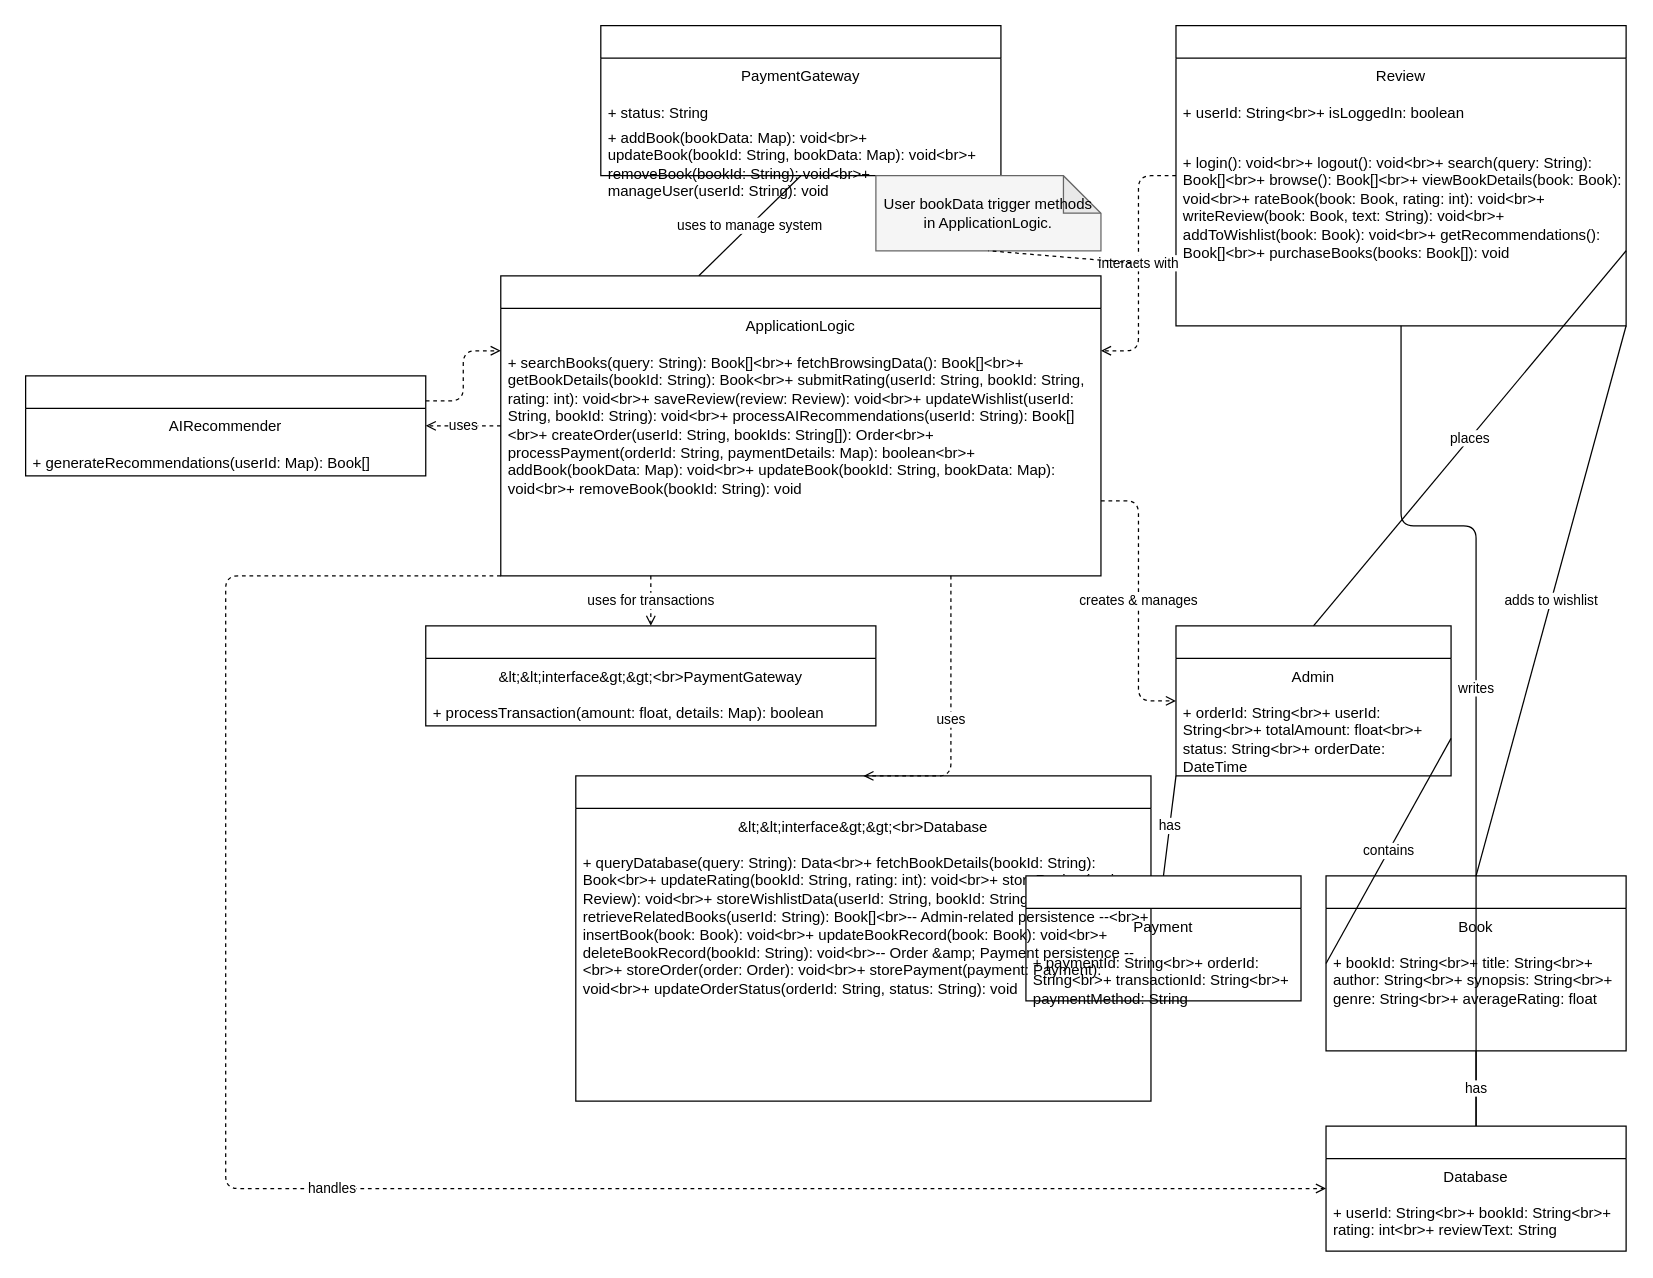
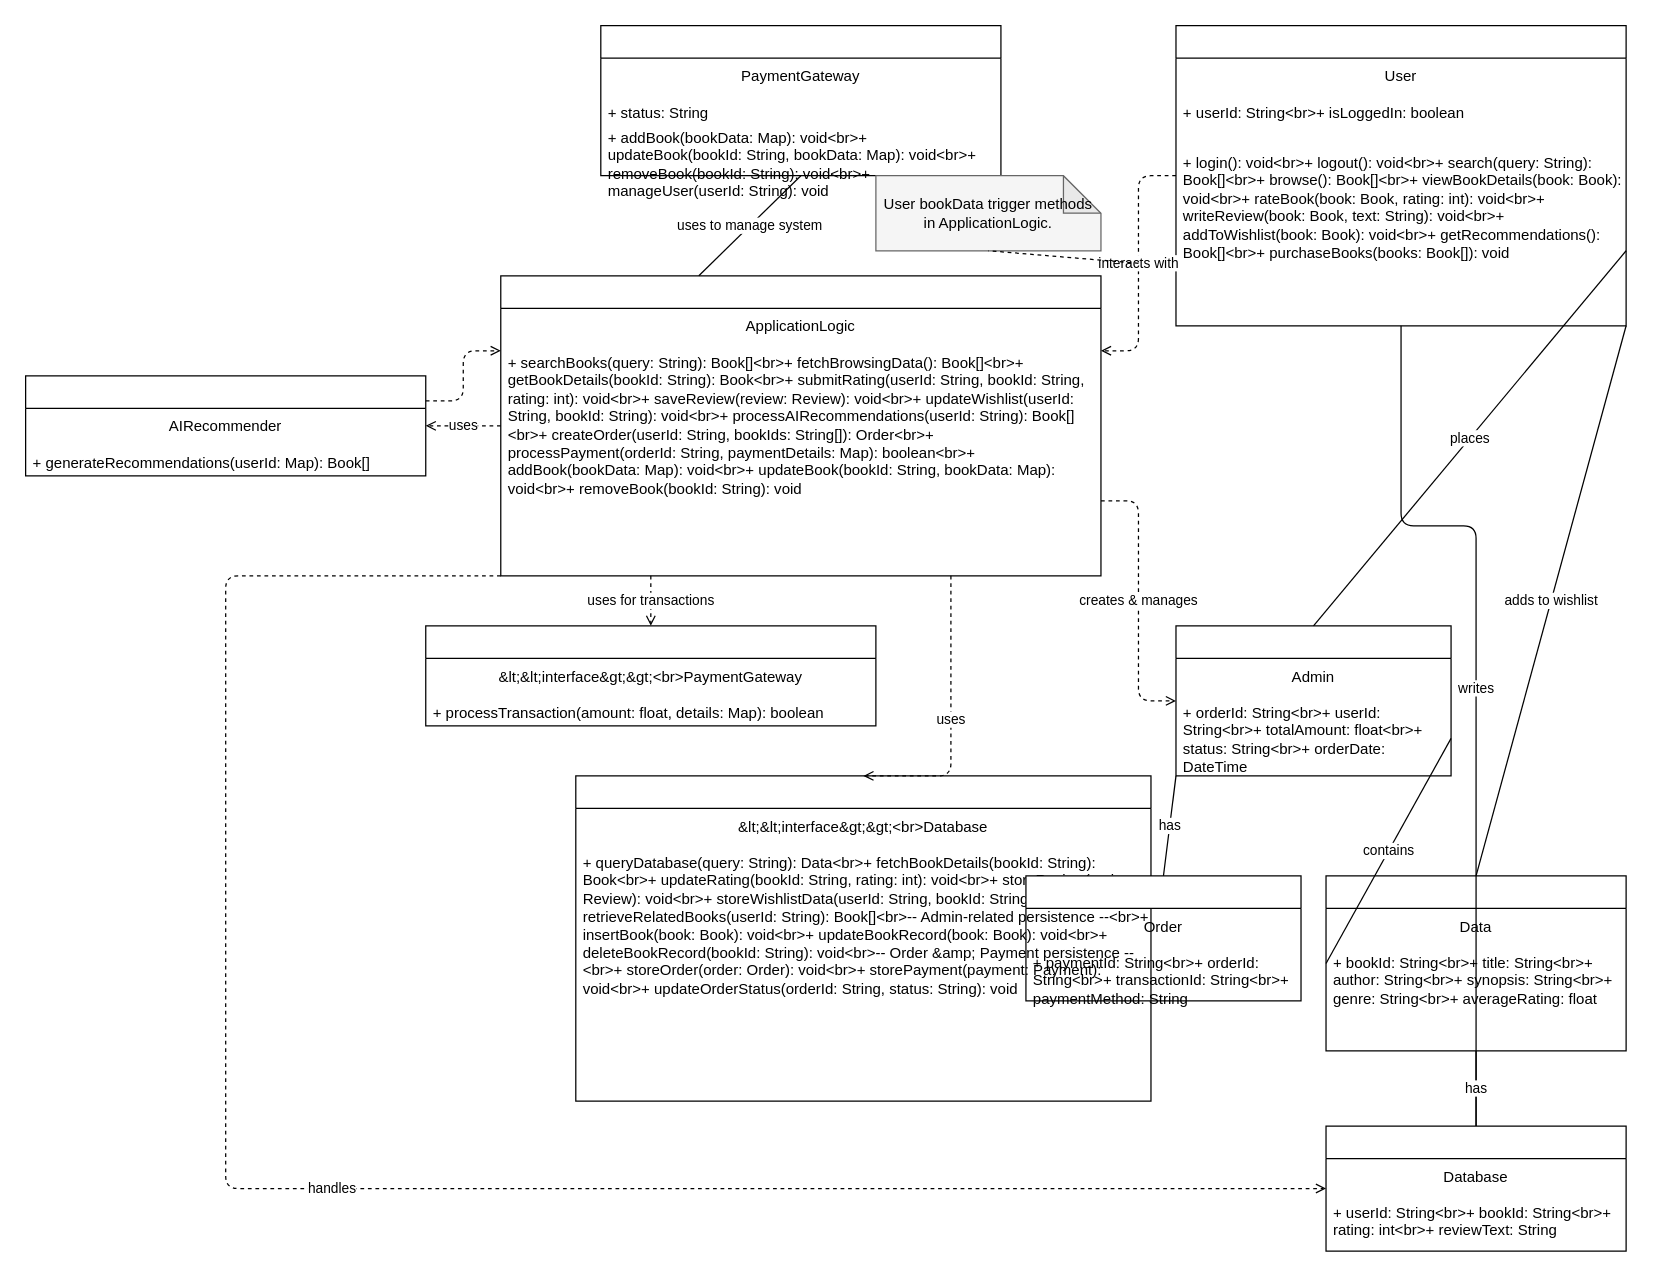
node "Review": label "Review" -> "User"
node "Payment": label "Payment" -> "Order"
node "Book": label "Book" -> "Data"
